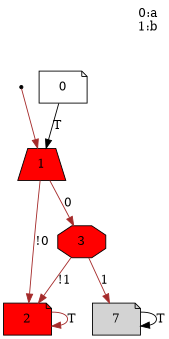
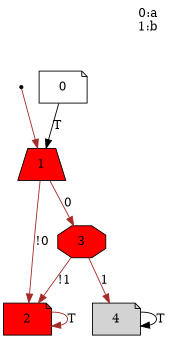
node "7": label "7" -> "4"
